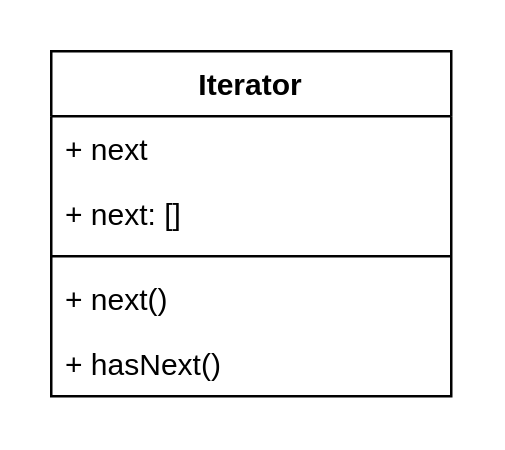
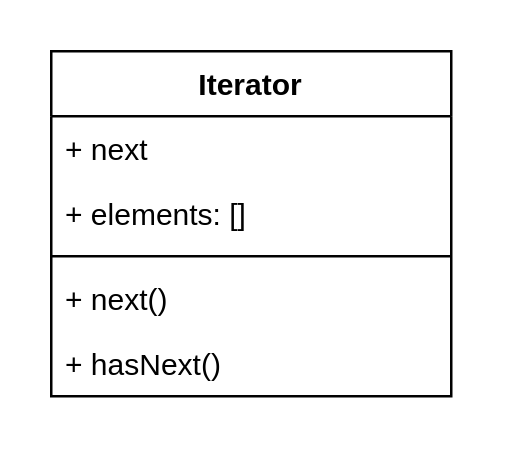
node "+ next: []": label "+ next: []" -> "+ elements: []"
